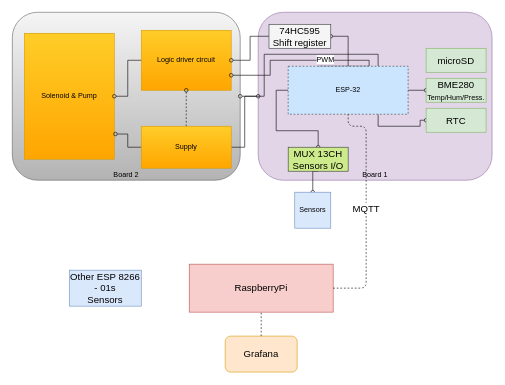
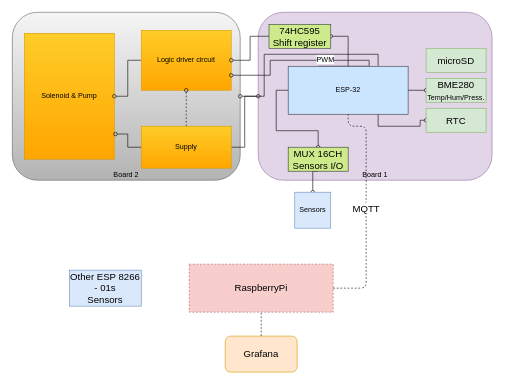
node "74HC595 Shift register": fillcolor #f5f5f5 -> #cdeb8b
node "ESP-32": style dashed -> solid
node "MUX 13CH Sensors I/O": label "MUX 13CH Sensors I/O" -> "MUX 16CH Sensors I/O"
node "RaspberryPi": style solid -> dashed
